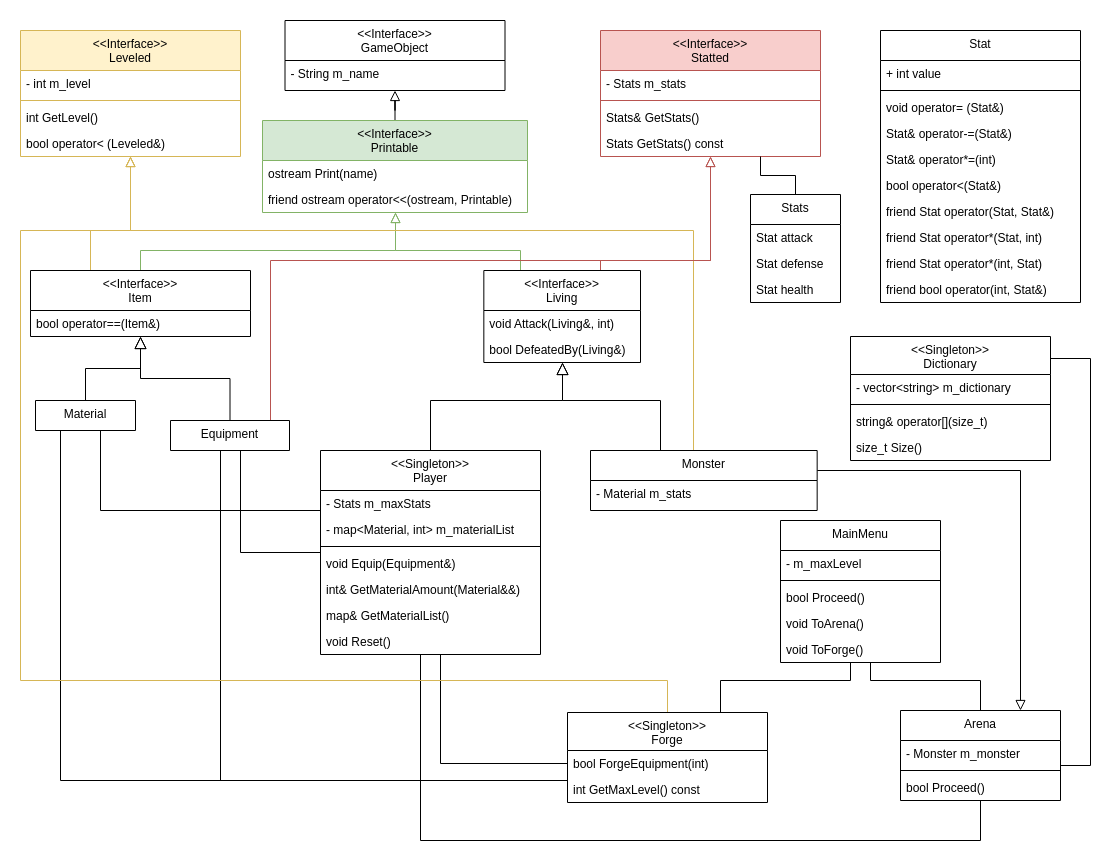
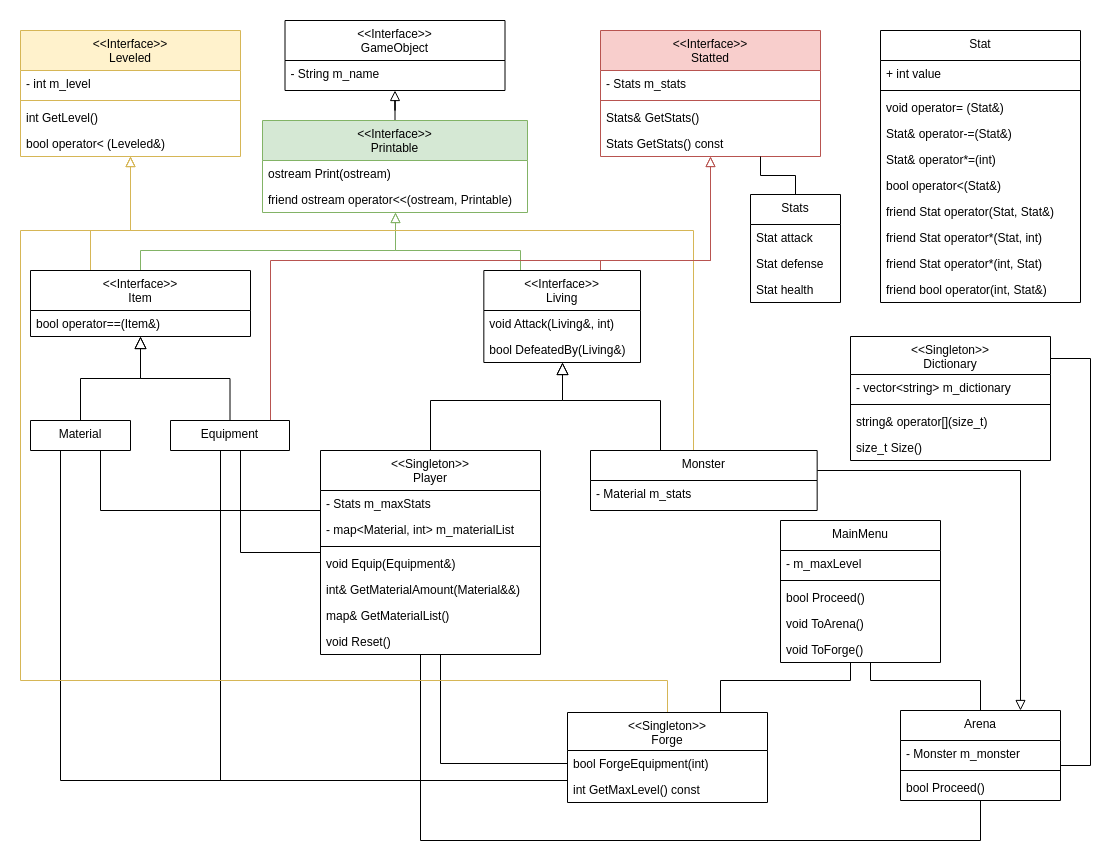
node "ostream Print(name)": label "ostream Print(name)" -> "ostream Print(ostream)"
node "Material": moved (86, 416) -> (81, 436)
